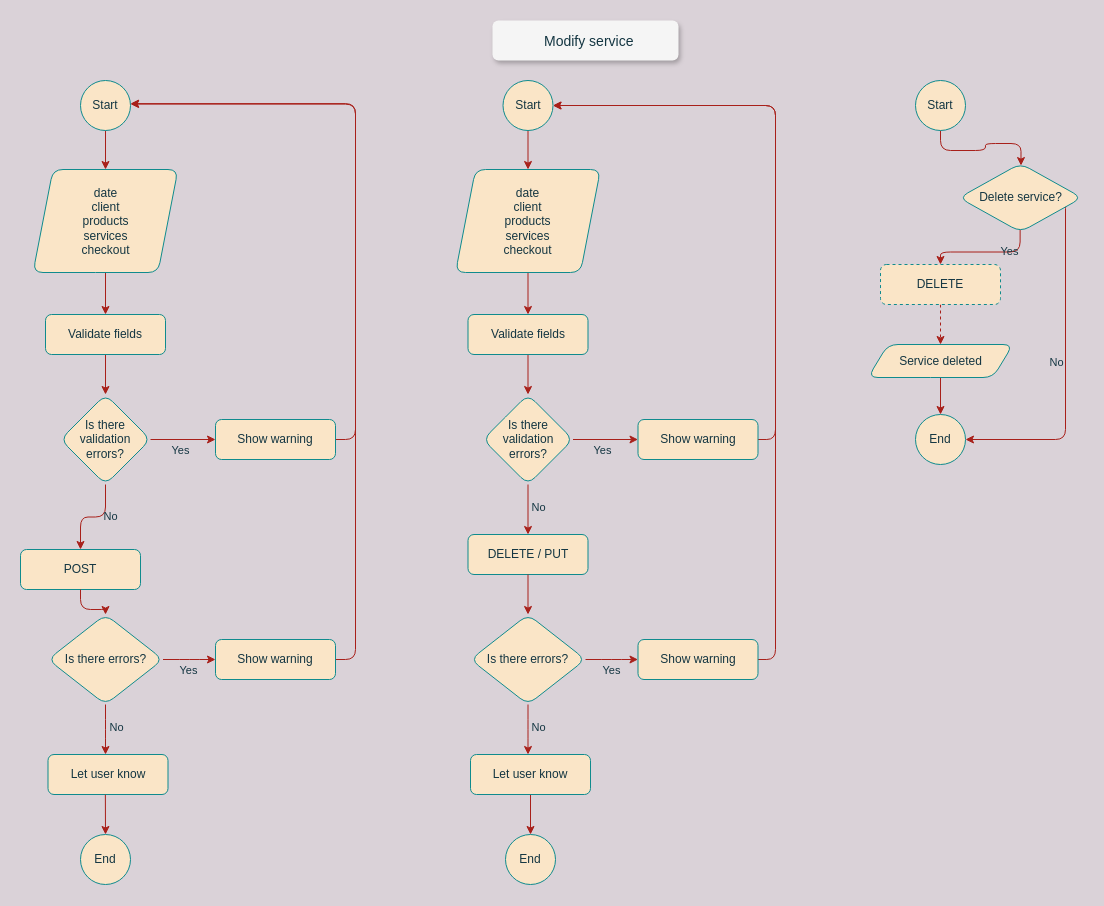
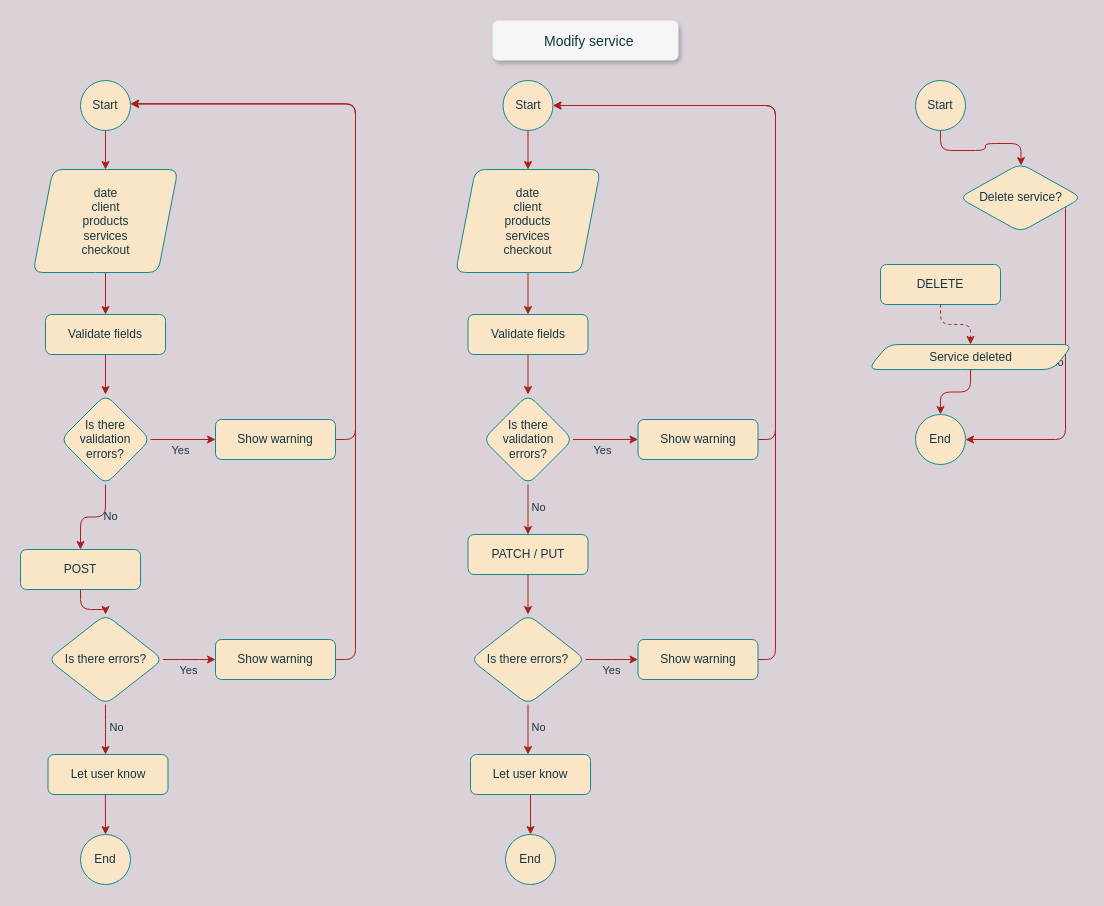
edge "Delete service?" -> "DELETE": removed, label "Yes"
node "DELETE": style dashed -> solid
node "Service deleted": size 145x33 -> 205x25
node "DELETE / PUT": label "DELETE / PUT" -> "PATCH / PUT"
